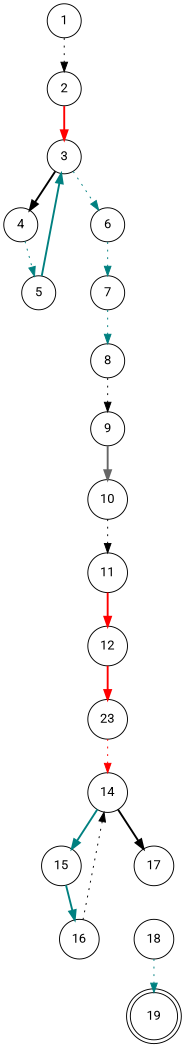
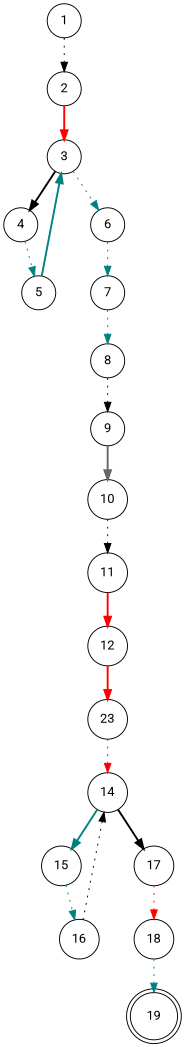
edge "15" -> "16": style bold -> dotted
edge "17" -> "18": added
